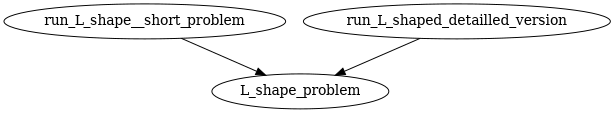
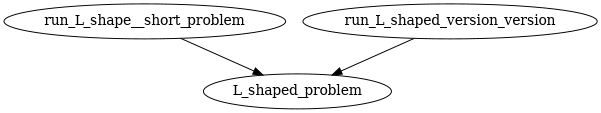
node "run_L_shaped_detailled_version": label "run_L_shaped_detailled_version" -> "run_L_shaped_version_version"
node "L_shape_problem": label "L_shape_problem" -> "L_shaped_problem"
